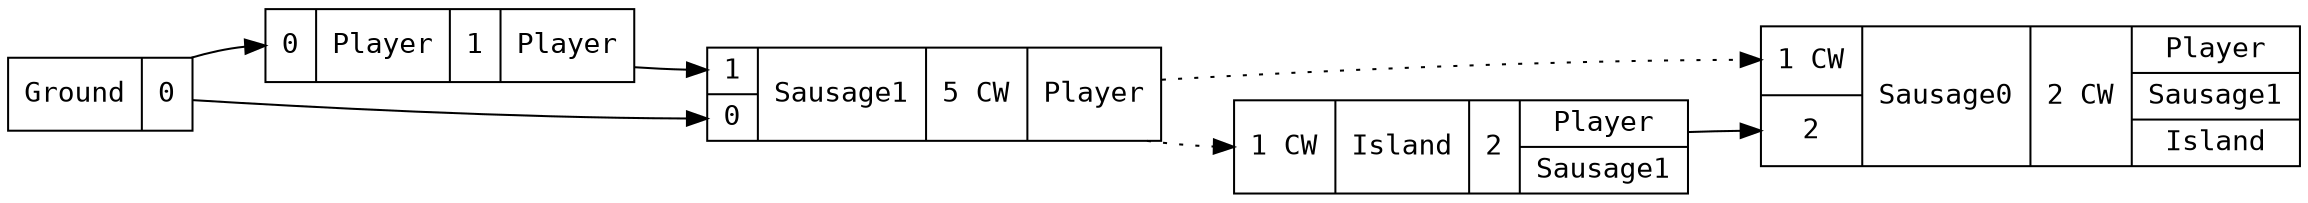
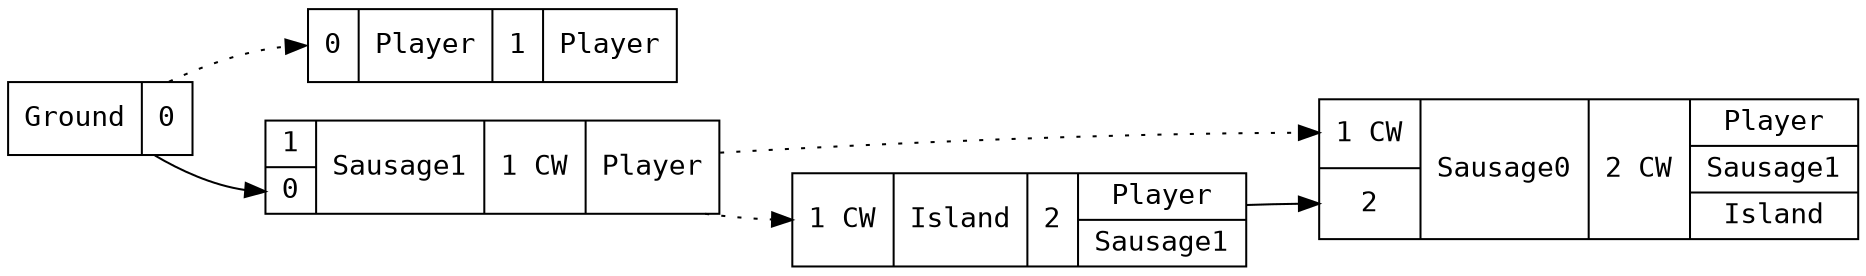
edge "Ground" -> "0": style solid -> dotted
edge "0" -> "1": removed
node "1": text "5 CW" -> "1 CW"
